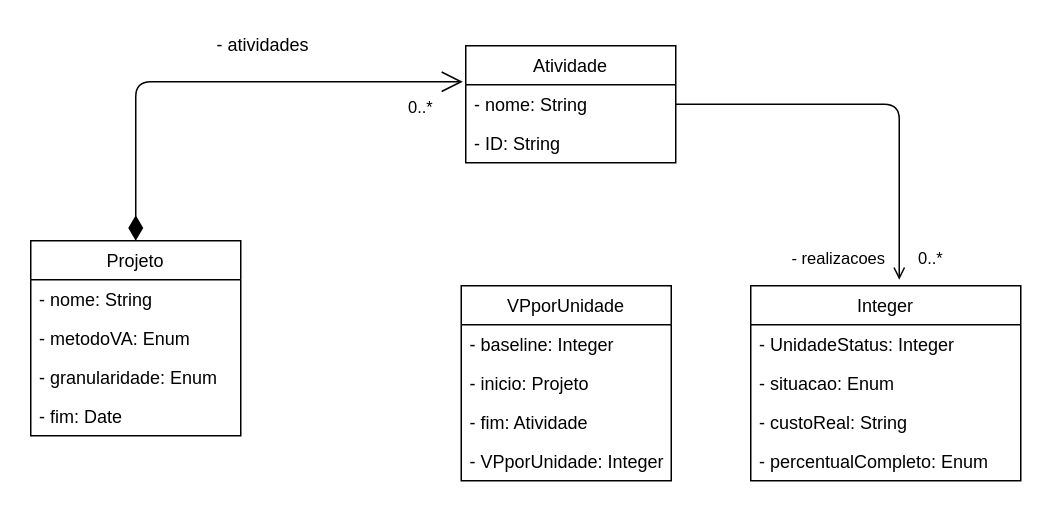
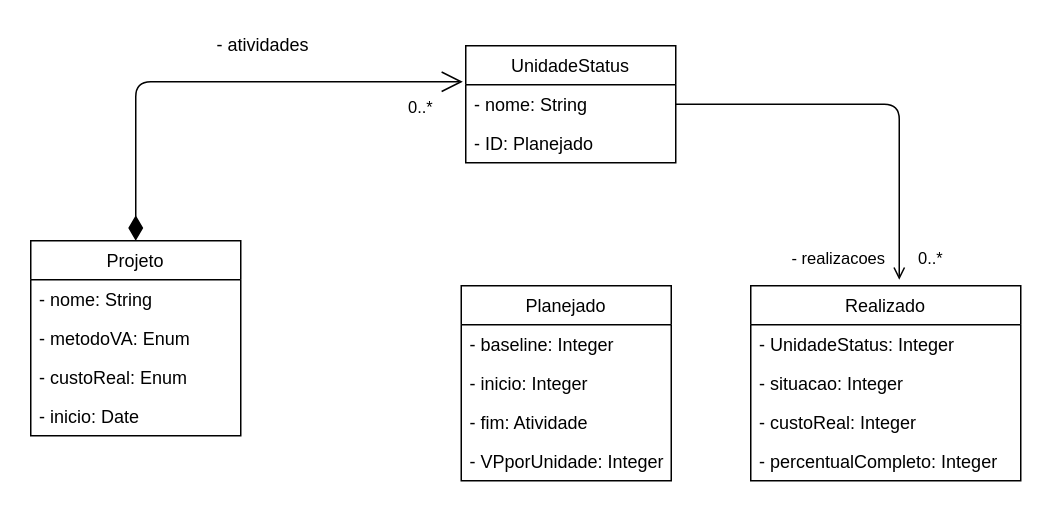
node "Atividade": label "Atividade" -> "UnidadeStatus"
node "- ID: String": label "- ID: String" -> "- ID: Planejado"
node "VPporUnidade": label "VPporUnidade" -> "Planejado"
node "Integer": label "Integer" -> "Realizado"
node "- granularidade: Enum": label "- granularidade: Enum" -> "- custoReal: Enum"
node "- inicio: Projeto": label "- inicio: Projeto" -> "- inicio: Integer"
node "- situacao: Enum": label "- situacao: Enum" -> "- situacao: Integer"
node "- fim: Date": label "- fim: Date" -> "- inicio: Date"
node "- custoReal: String": label "- custoReal: String" -> "- custoReal: Integer"
node "- percentualCompleto: Enum": label "- percentualCompleto: Enum" -> "- percentualCompleto: Integer"
